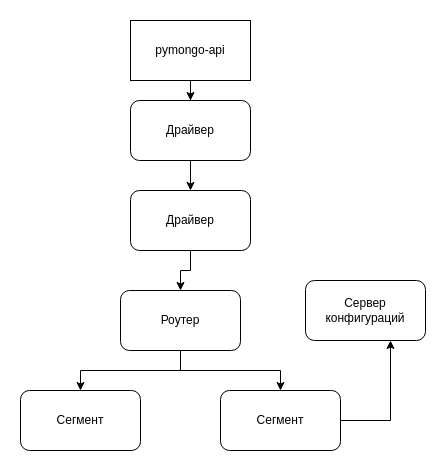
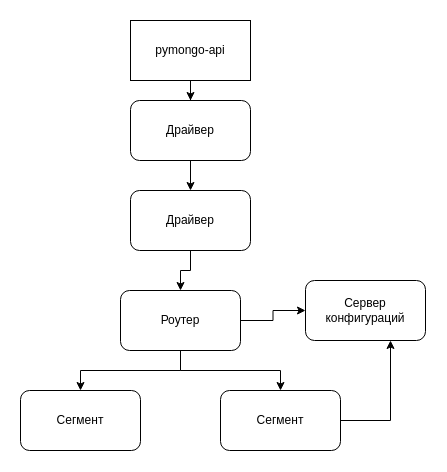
edge "Роутер" -> "Сервер конфигураций": added
